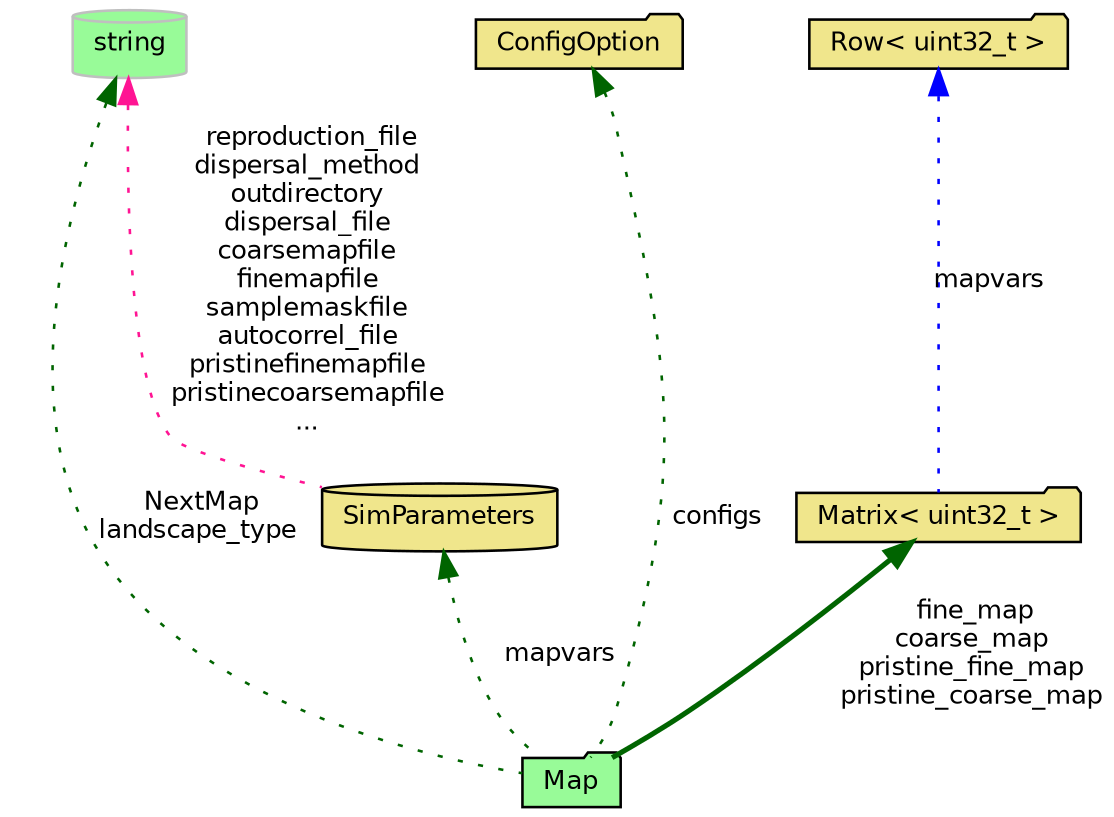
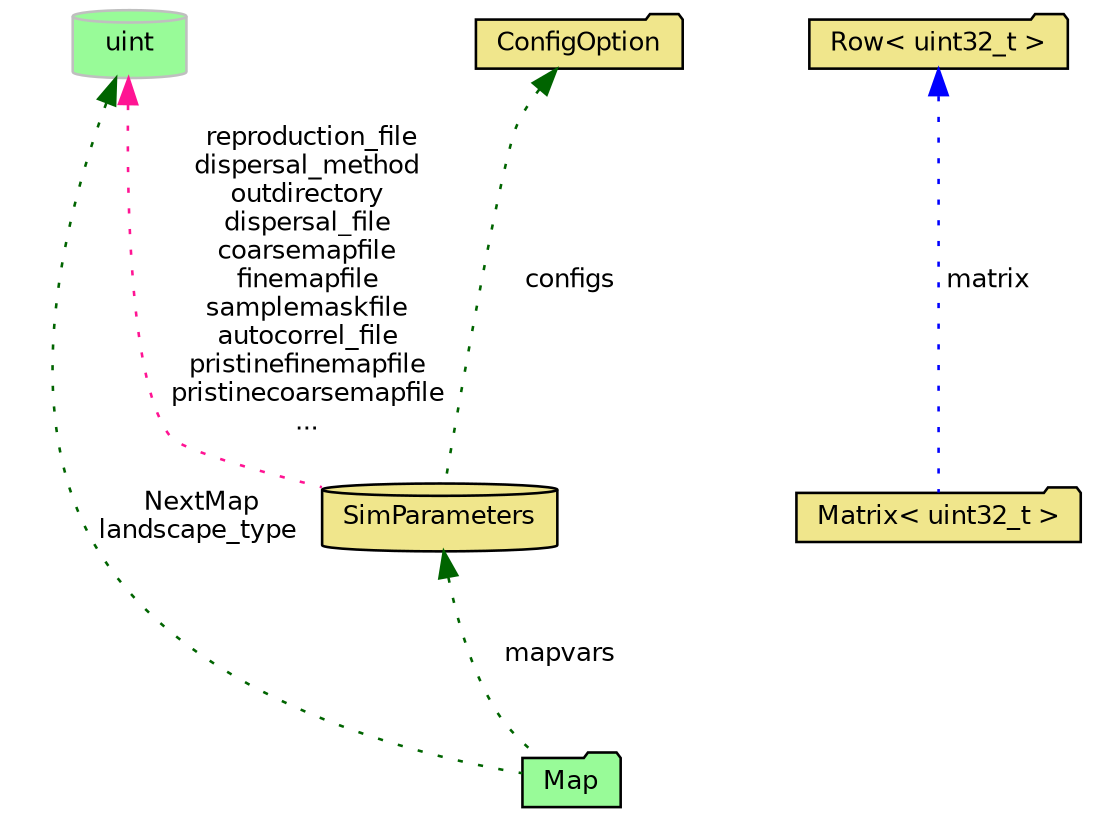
node "string": label "string" -> "uint"
edge "Matrix< uint32_t >" -> "Row< uint32_t >": label " mapvars" -> " matrix"
edge "Map" -> "ConfigOption": now "SimParameters" -> "ConfigOption"
edge "Map" -> "Matrix< uint32_t >": removed, label "fine_map coarse_map pristine_fine_map pristine_coarse_map"
